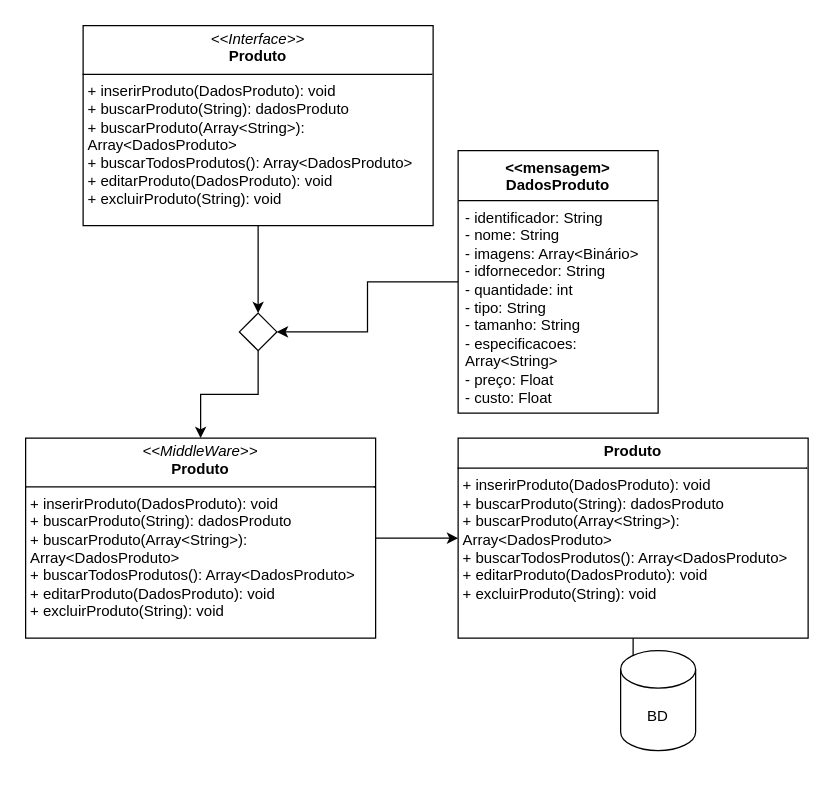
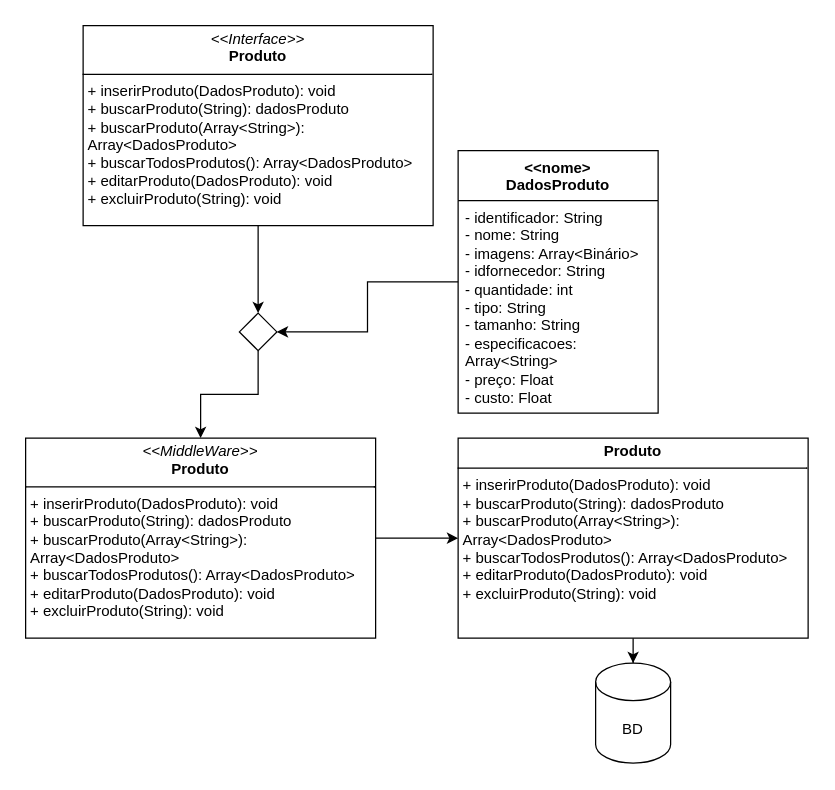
node "<<mensagem> DadosProduto": label "<<mensagem> DadosProduto" -> "<<nome> DadosProduto"
node "BD": moved (658, 701) -> (633, 713)
